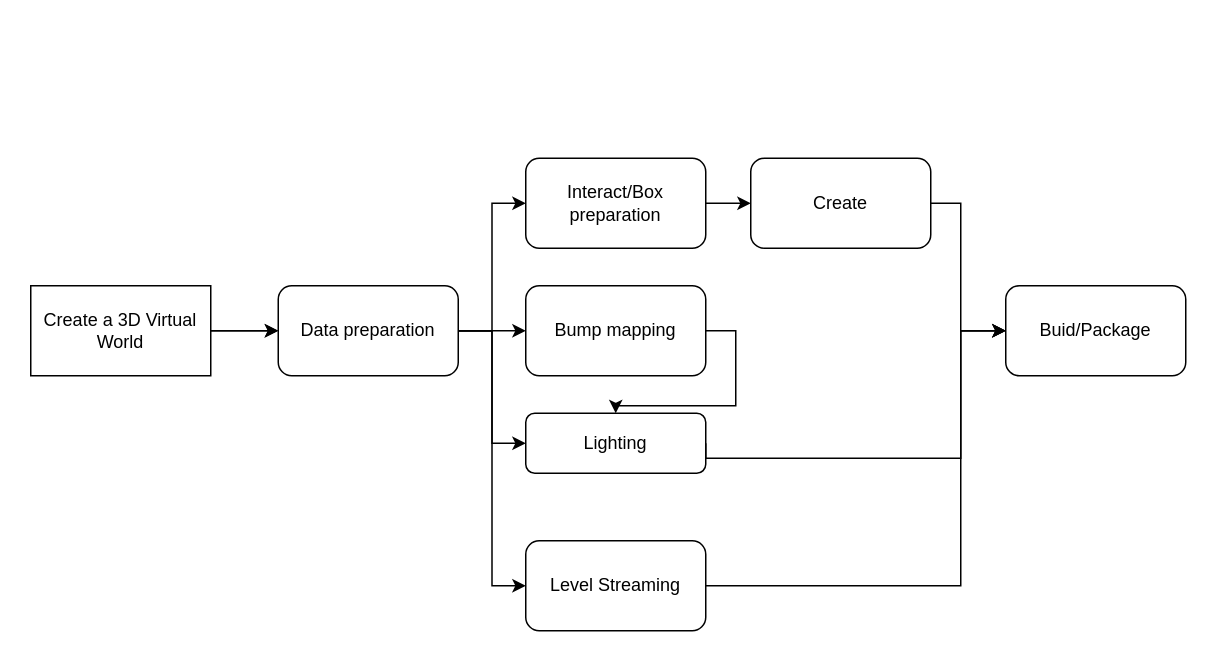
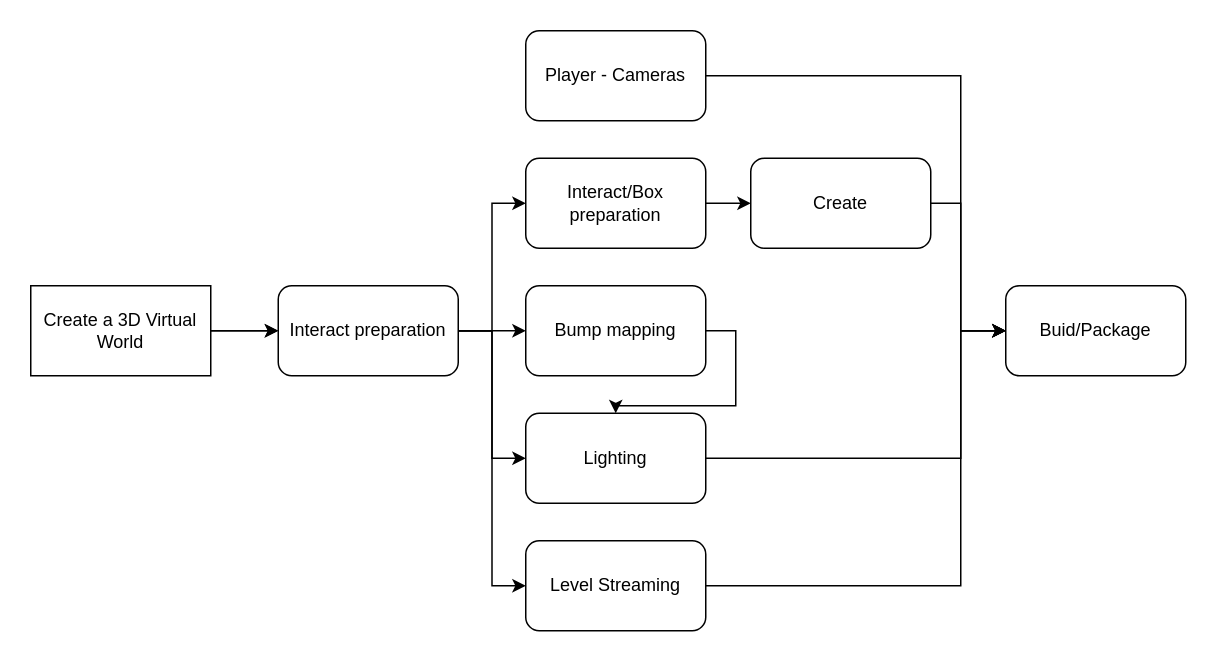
node "Player - Cameras": added
edge "Player - Cameras" -> "Buid/Package": added
node "Data preparation": label "Data preparation" -> "Interact preparation"
node "Lighting": size 180x60 -> 180x90
